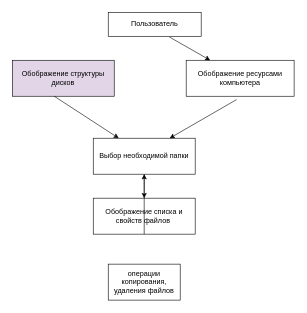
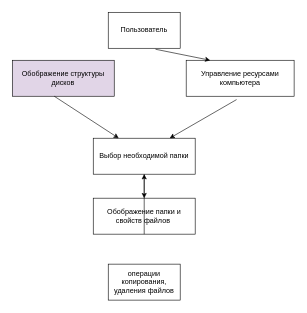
node "Пользователь": size 93x24 -> 72x36
node "Обображение ресурсами компьютера": label "Обображение ресурсами компьютера" -> "Управление ресурсами компьютера"
node "Обображение списка и свойств файлов": label "Обображение списка и свойств файлов" -> "Обображение папки и свойств файлов"
